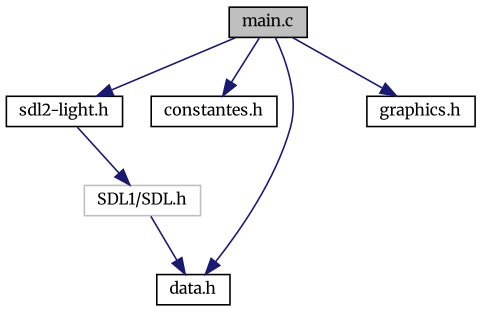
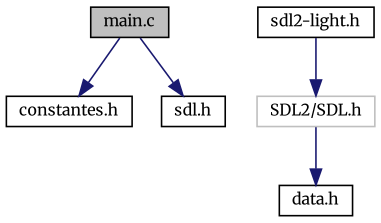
edge "main.c" -> "sdl2-light.h": removed
node "graphics.h": label "graphics.h" -> "sdl.h"
edge "main.c" -> "data.h": removed
node "SDL1/SDL.h": label "SDL1/SDL.h" -> "SDL2/SDL.h"
